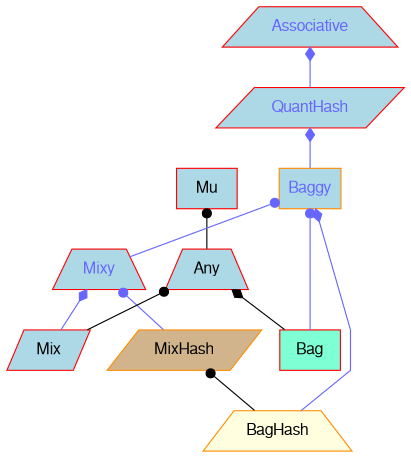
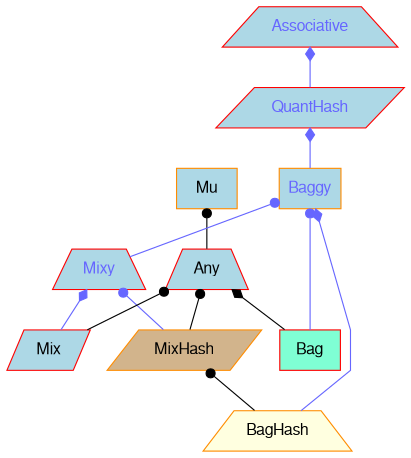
node "Mu": color red -> darkorange
edge "MixHash" -> "Any": added
